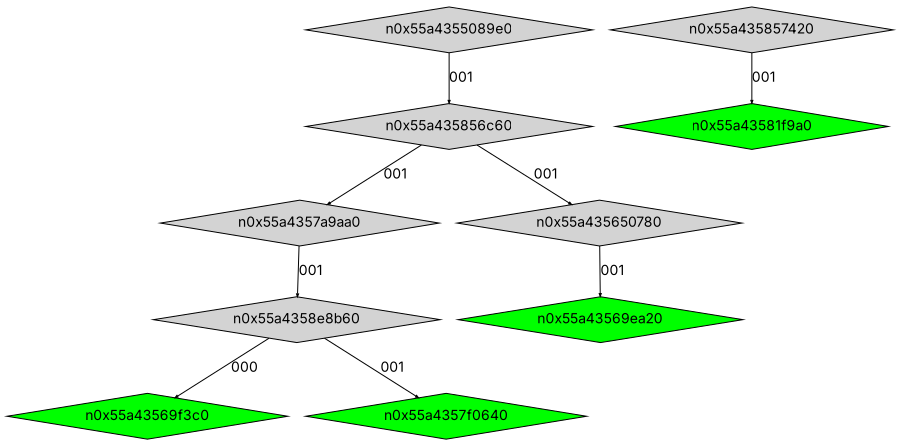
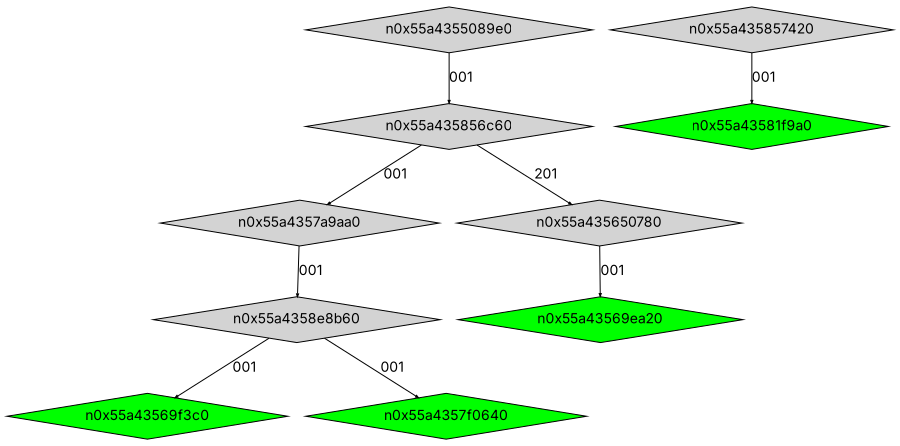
edge "n0x55a435856c60" -> "n0x55a435650780": label "001" -> "201"
edge "n0x55a4358e8b60" -> "n0x55a43569f3c0": label "000" -> "001"
